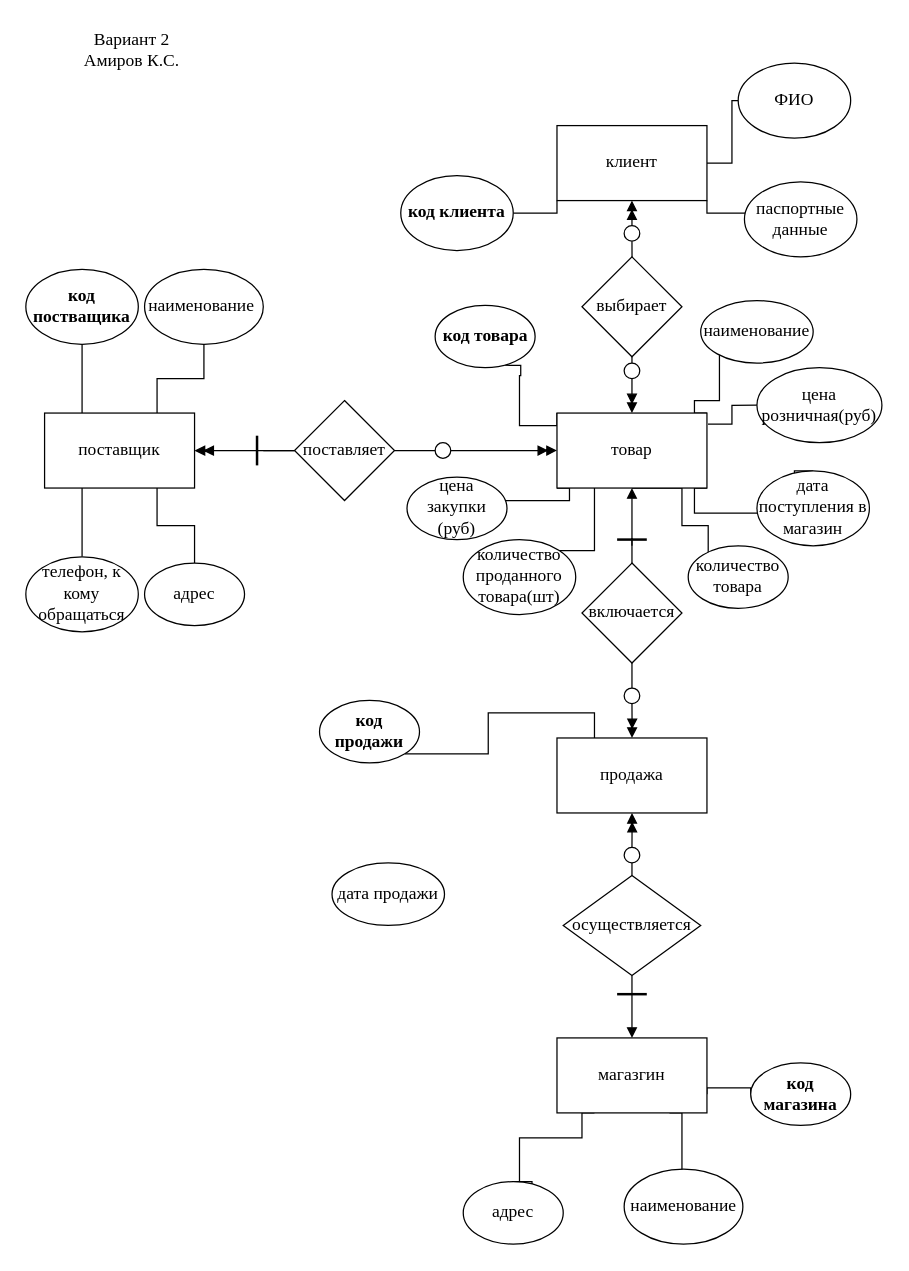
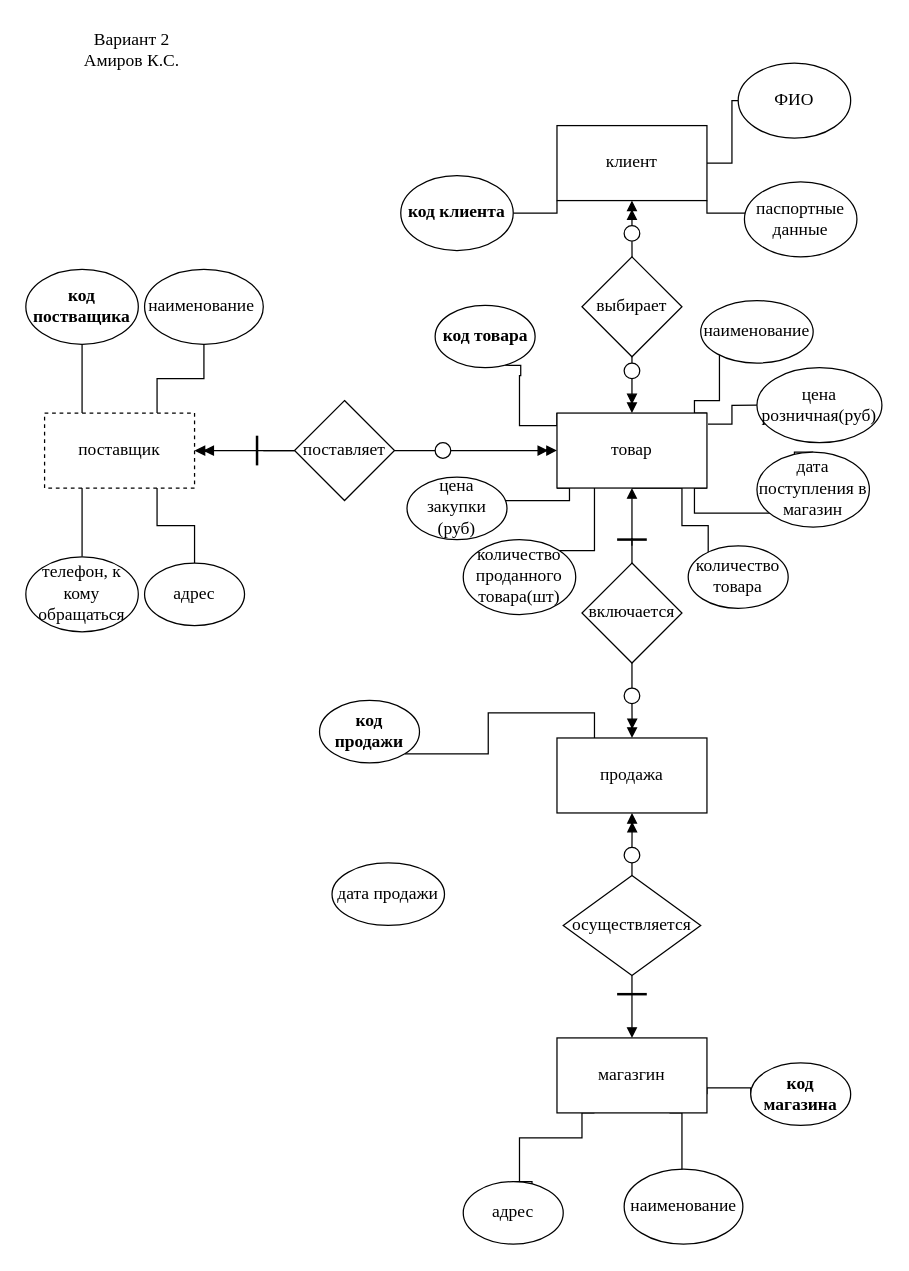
node "поставщик": style solid -> dashed
node "дата поступления в магазин": moved (813, 508) -> (813, 490)
